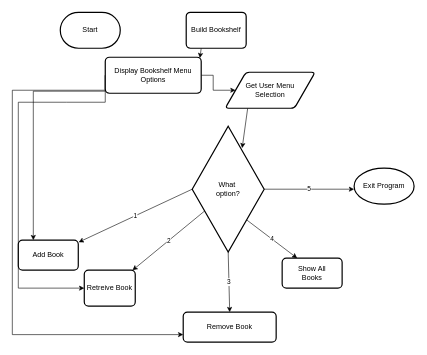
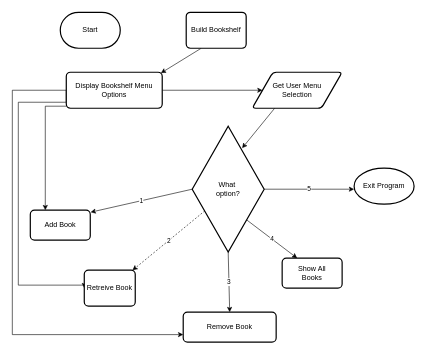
node "Display Bookshelf Menu Options": moved (153, 75) -> (114, 90)
node "Get User Menu Selection": moved (270, 90) -> (297, 90)
edge "What option?" -> "Retreive Book": style solid -> dashed
node "Add Book": moved (48, 255) -> (60, 225)
